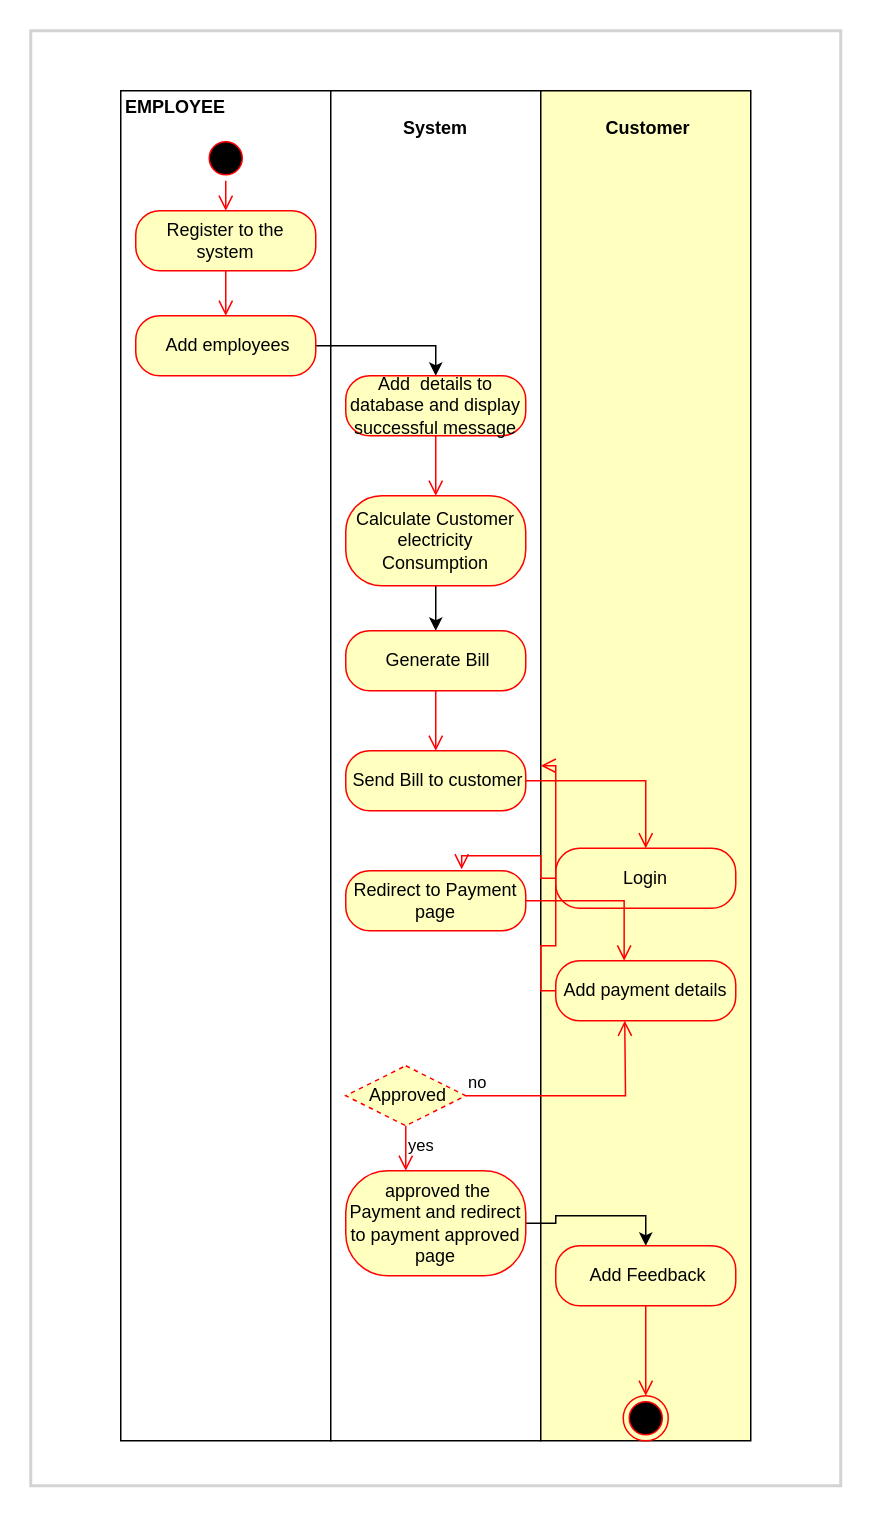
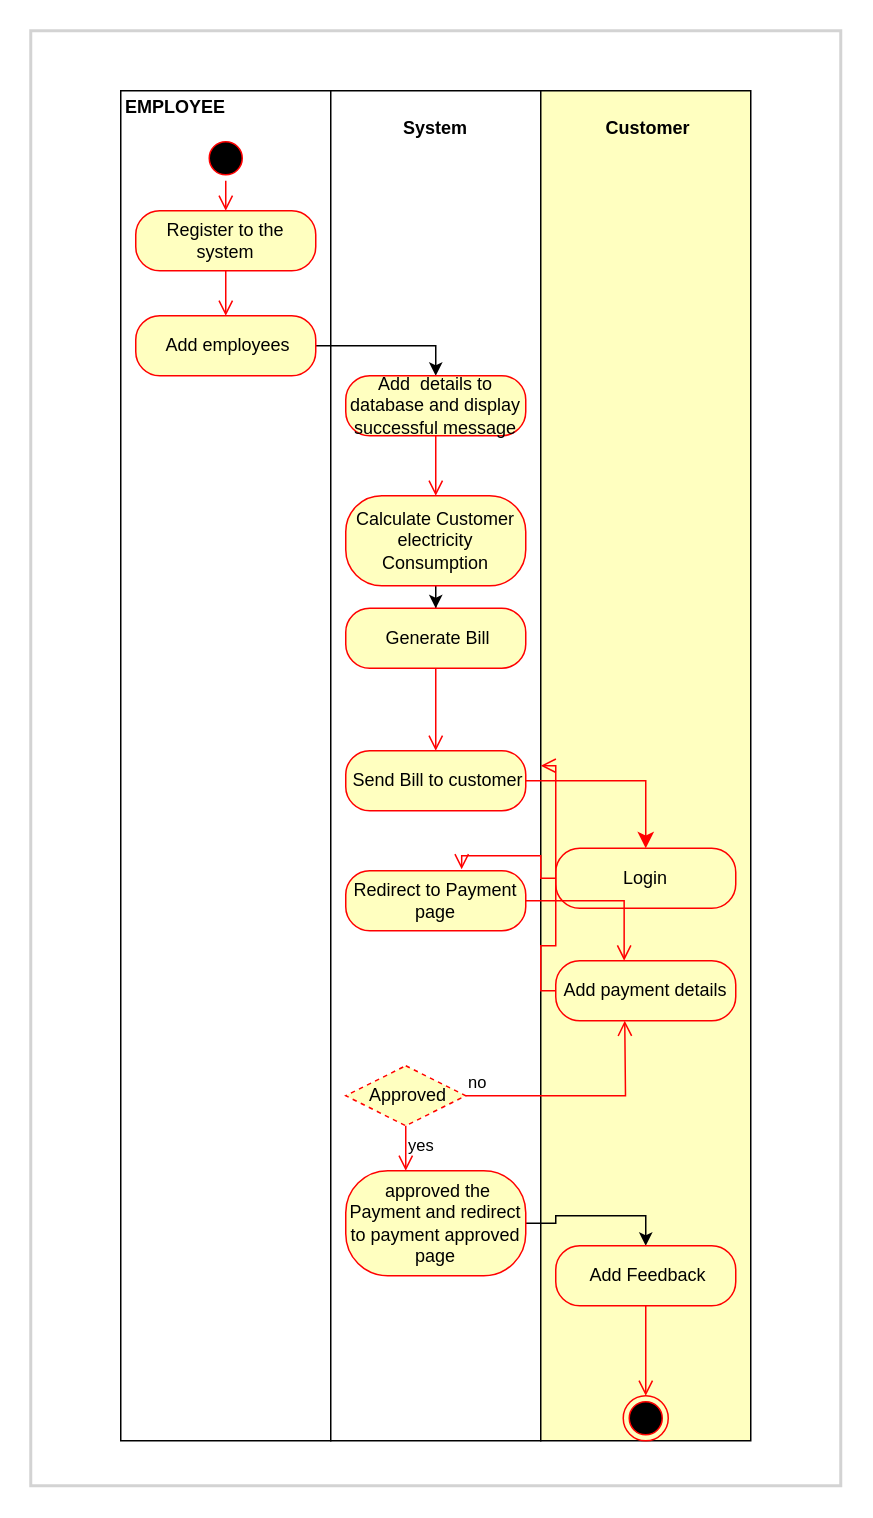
node "Generate Bill": moved (436, 661) -> (436, 638)
edge "Send Bill to customer" -> "Login": arrowhead open -> classic
